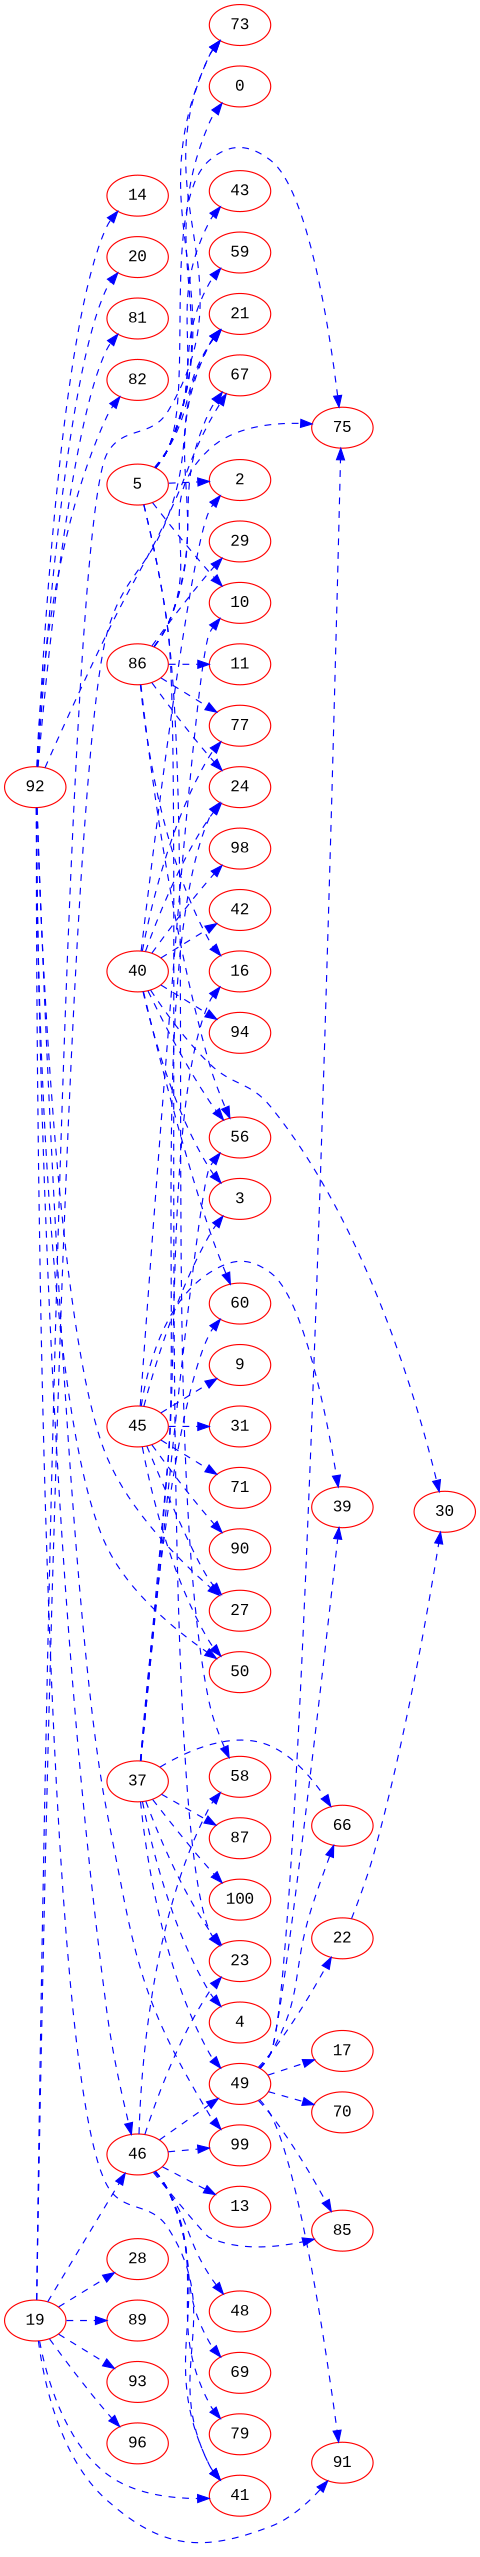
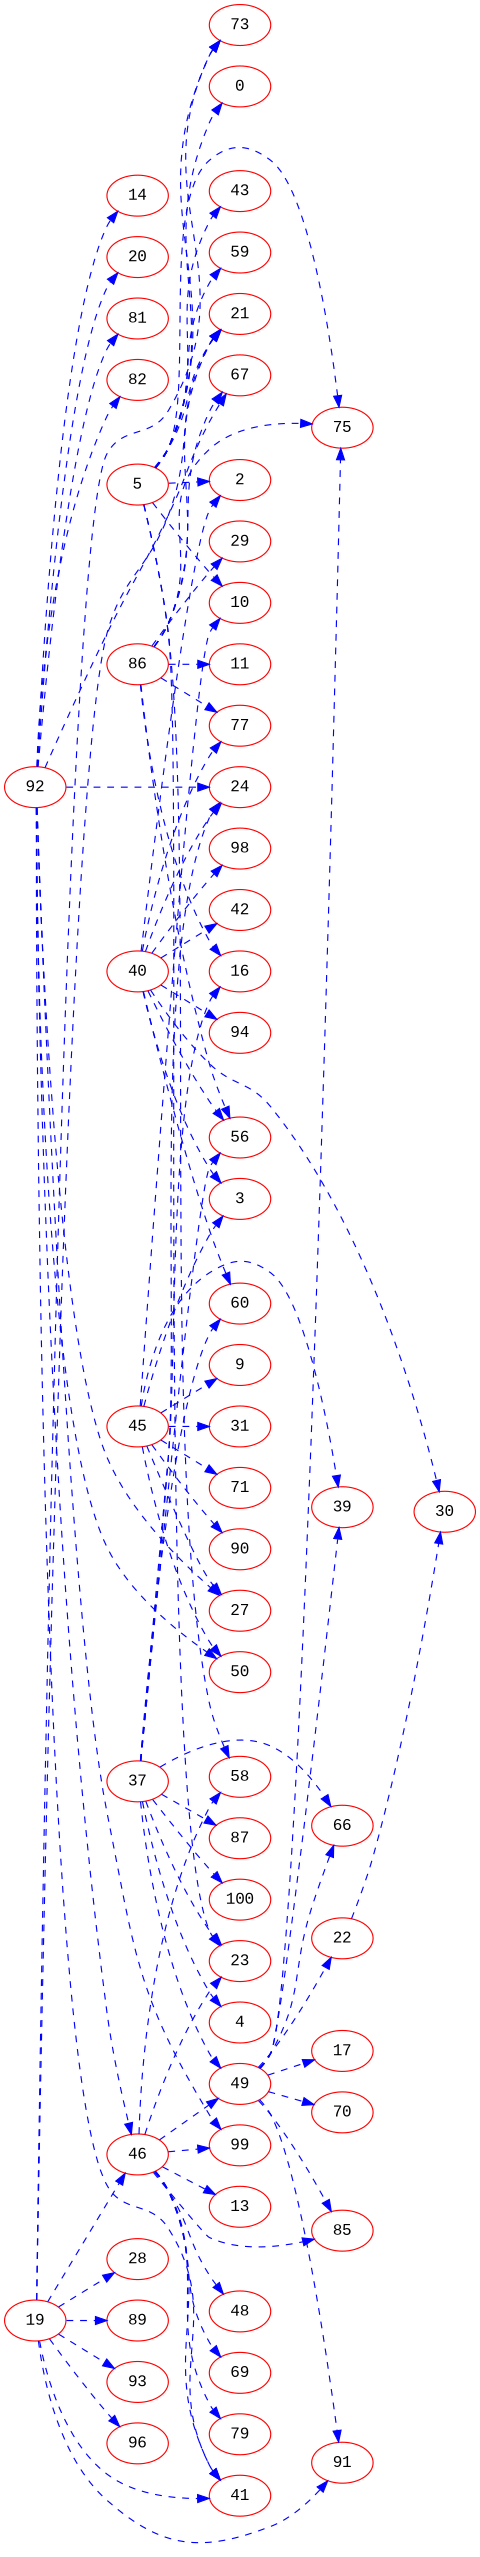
edge "86" -> "24": now "92" -> "24"
